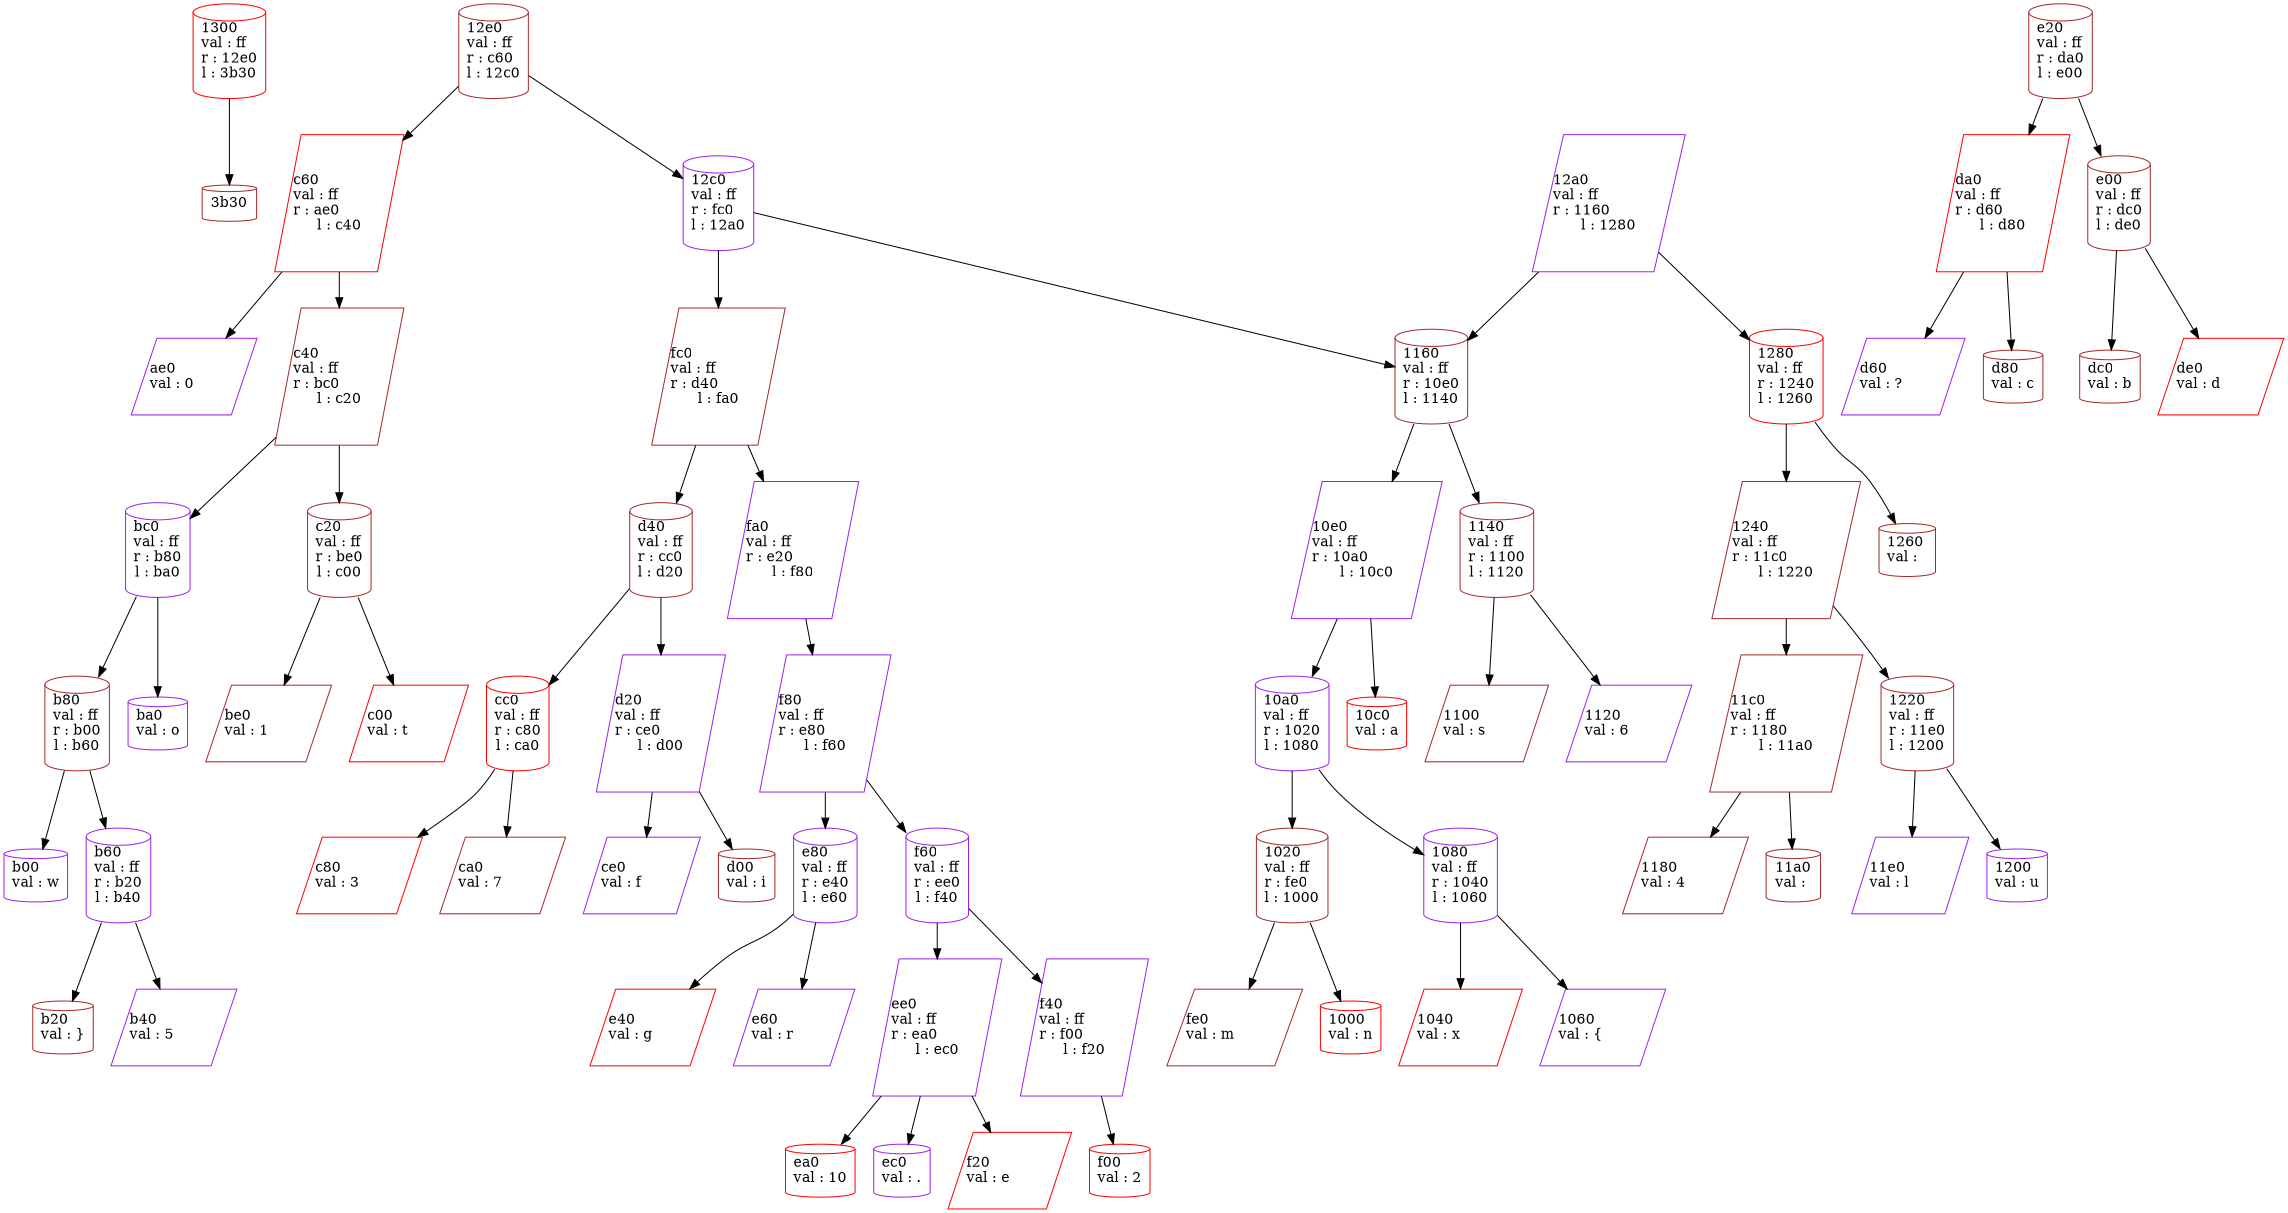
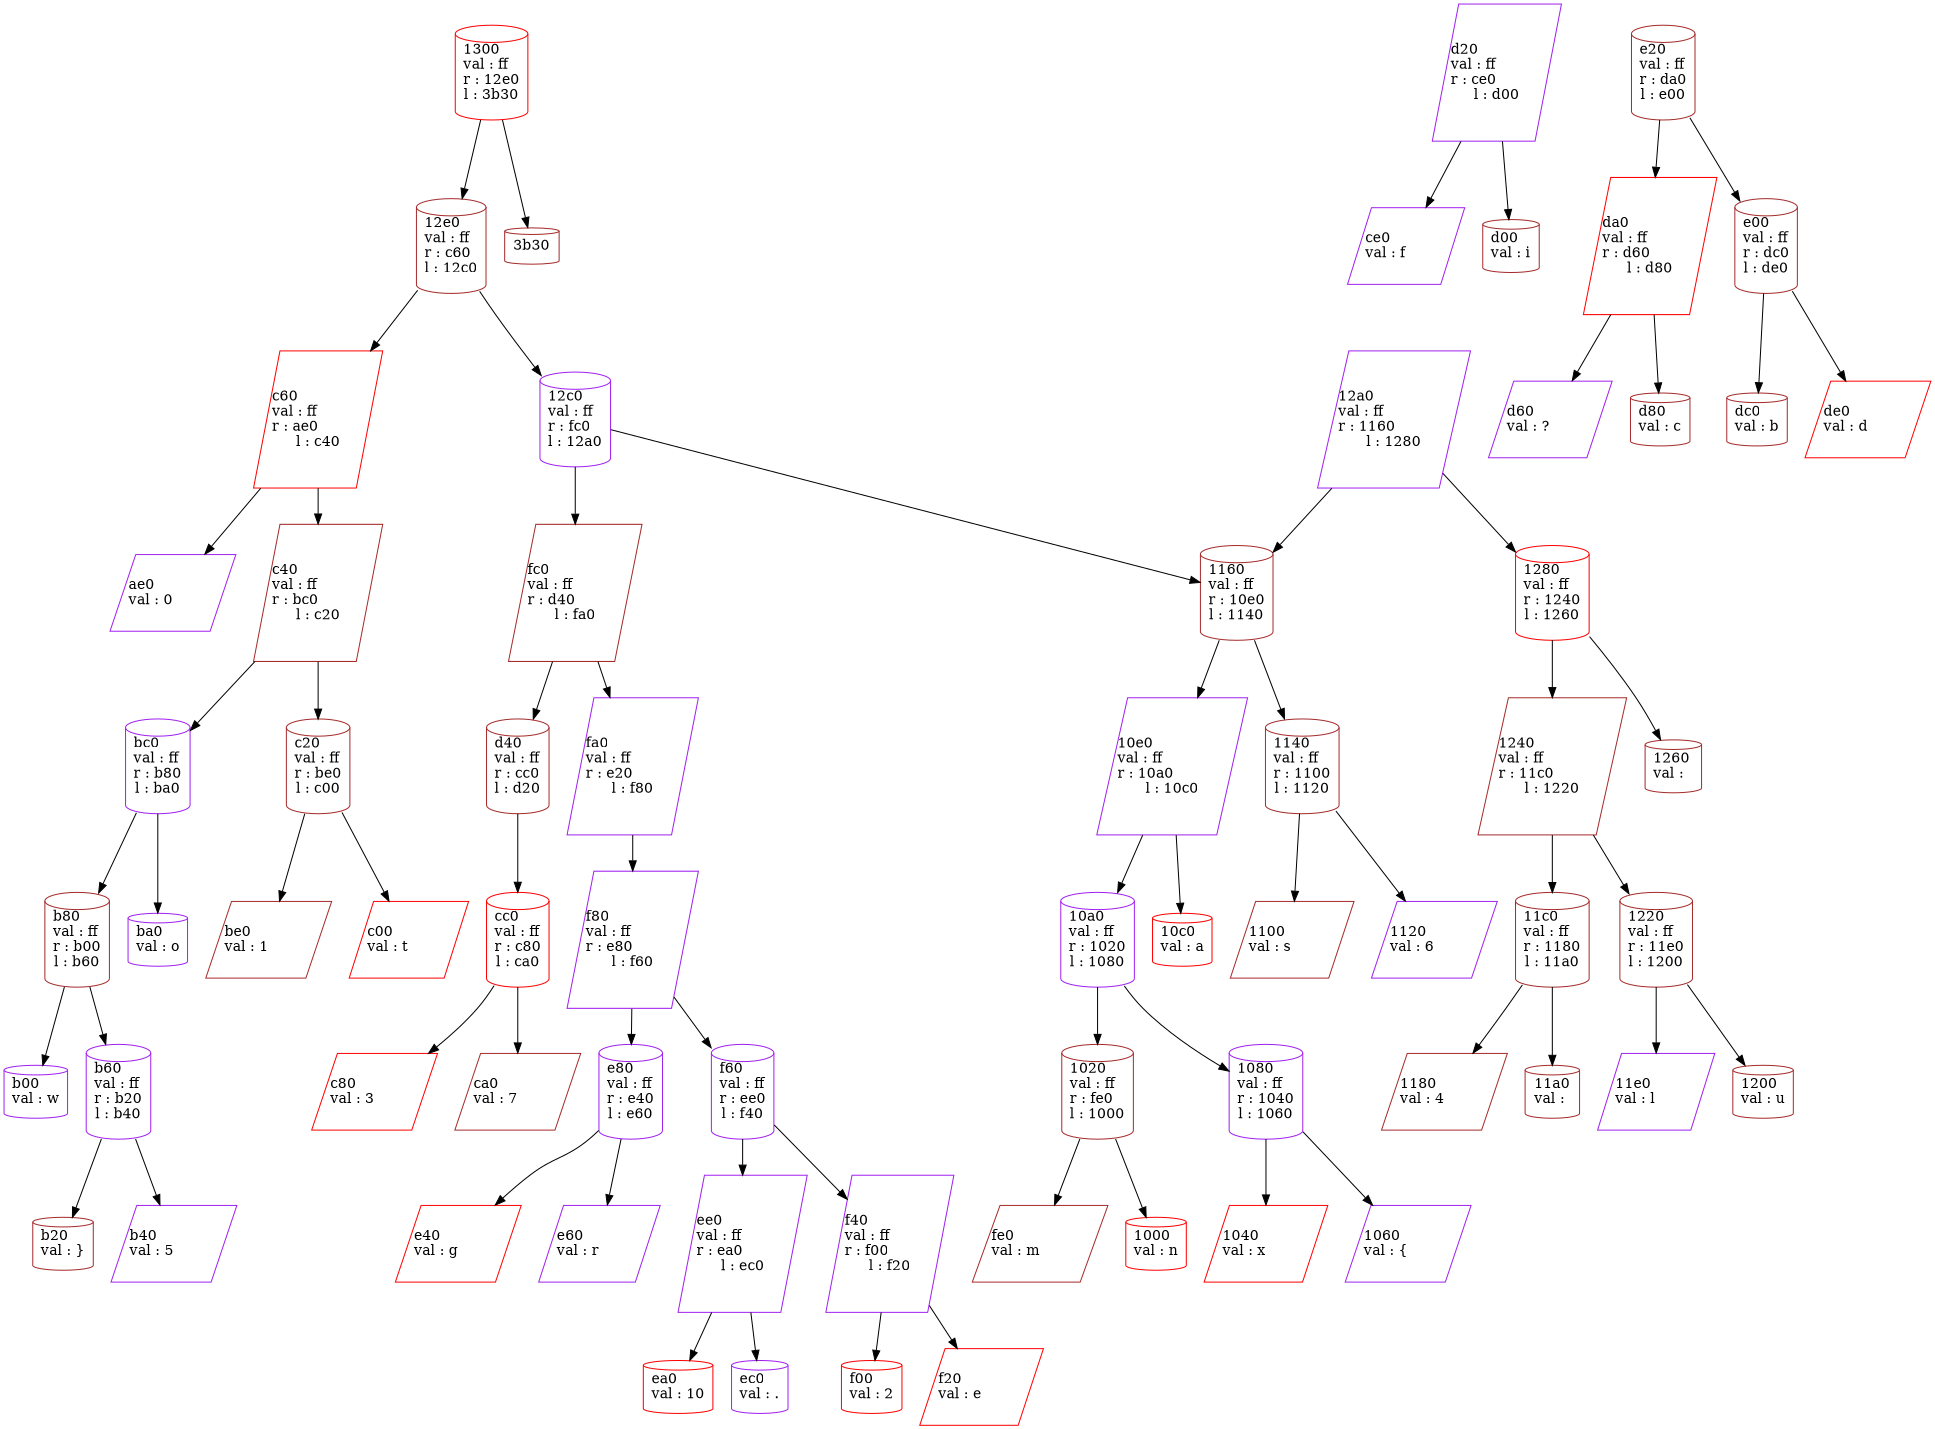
edge "1300 val : ff r : 12e0 l : 3b30" -> "12e0 val : ff r : c60 l : 12c0": added
edge "d40 val : ff r : cc0 l : d20" -> "d20 val : ff r : ce0 l : d00": removed
node "11c0 val : ff r : 1180 l : 11a0": shape parallelogram -> cylinder
node "1200 val : u": color purple -> brown
edge "ee0 val : ff r : ea0 l : ec0" -> "f20 val : e": now "f40 val : ff r : f00 l : f20" -> "f20 val : e"
